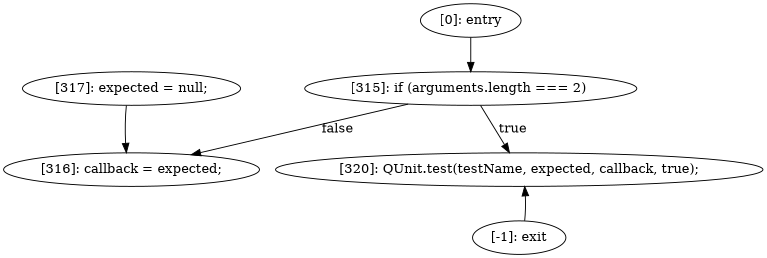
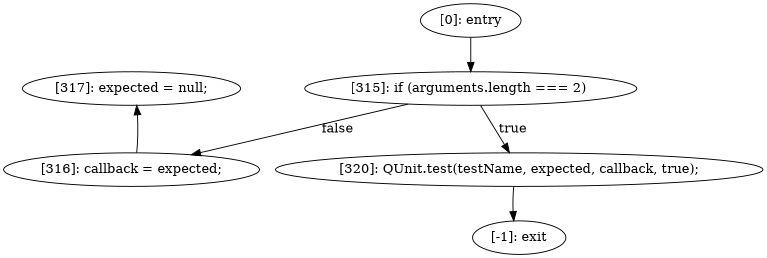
edge "[317]: expected = null;" -> "[316]: callback = expected;": reversed
edge "[-1]: exit" -> "[320]: QUnit.test(testName, expected, callback, true);": reversed
